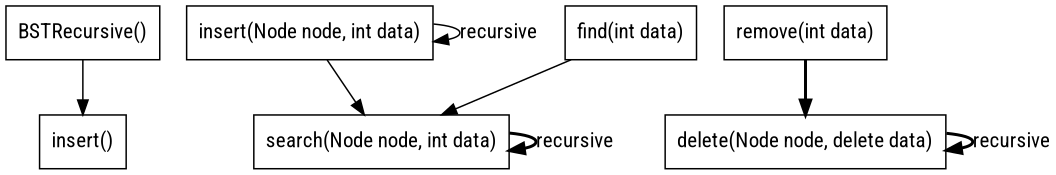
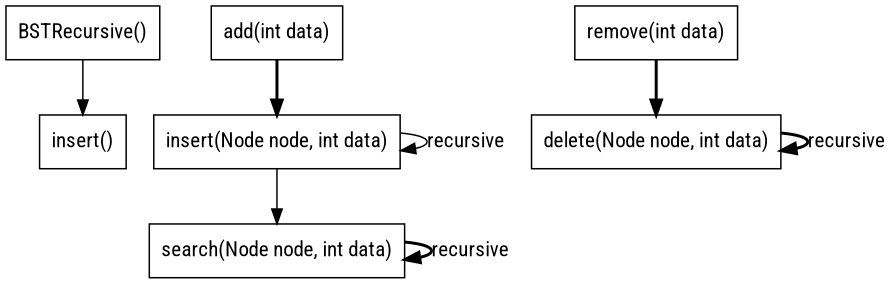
node "add(int data)": added
node "find(int data)": removed
node "delete(Node node, delete data)": label "delete(Node node, delete data)" -> "delete(Node node, int data)"
